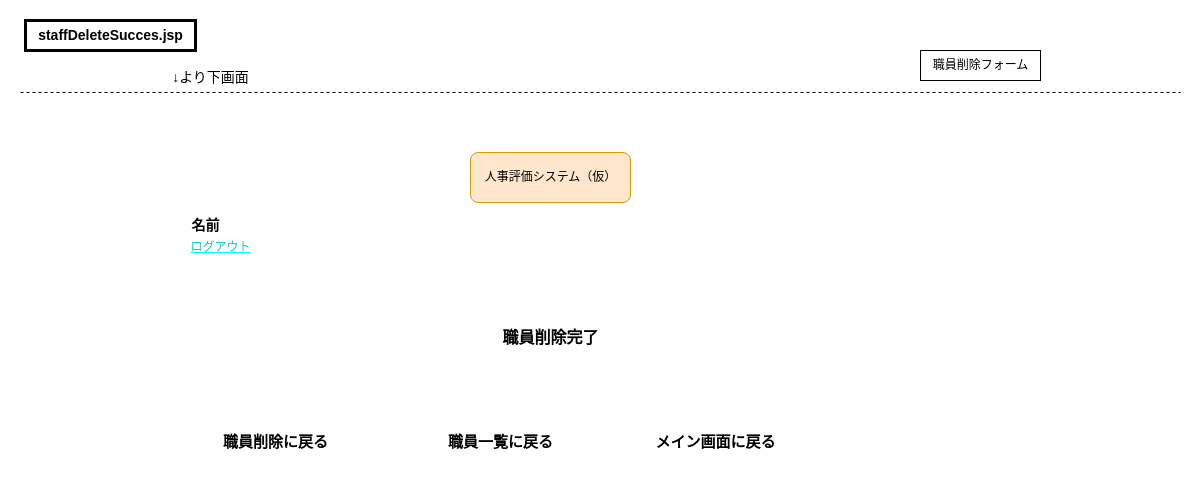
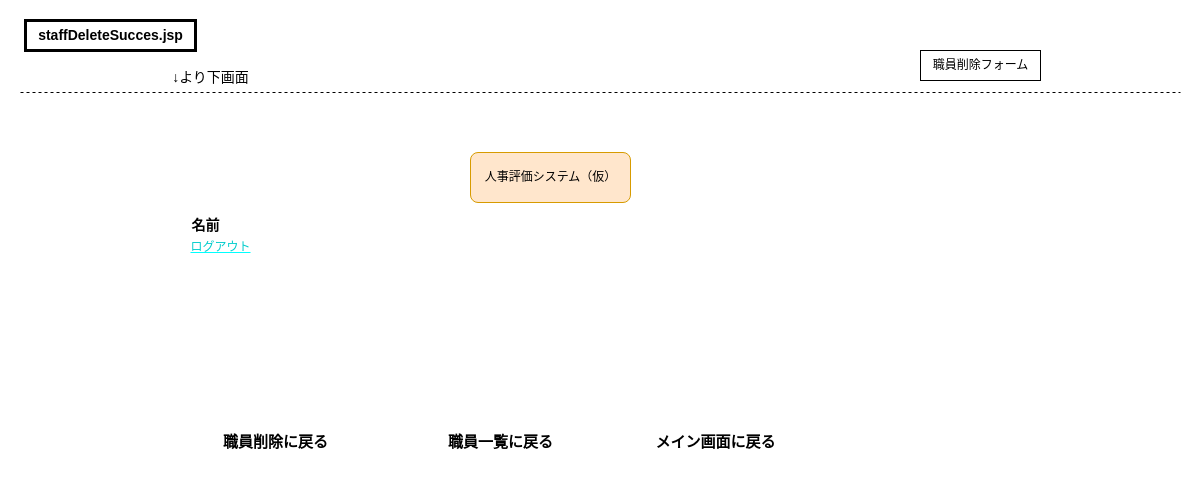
node "職員削除完了": removed
